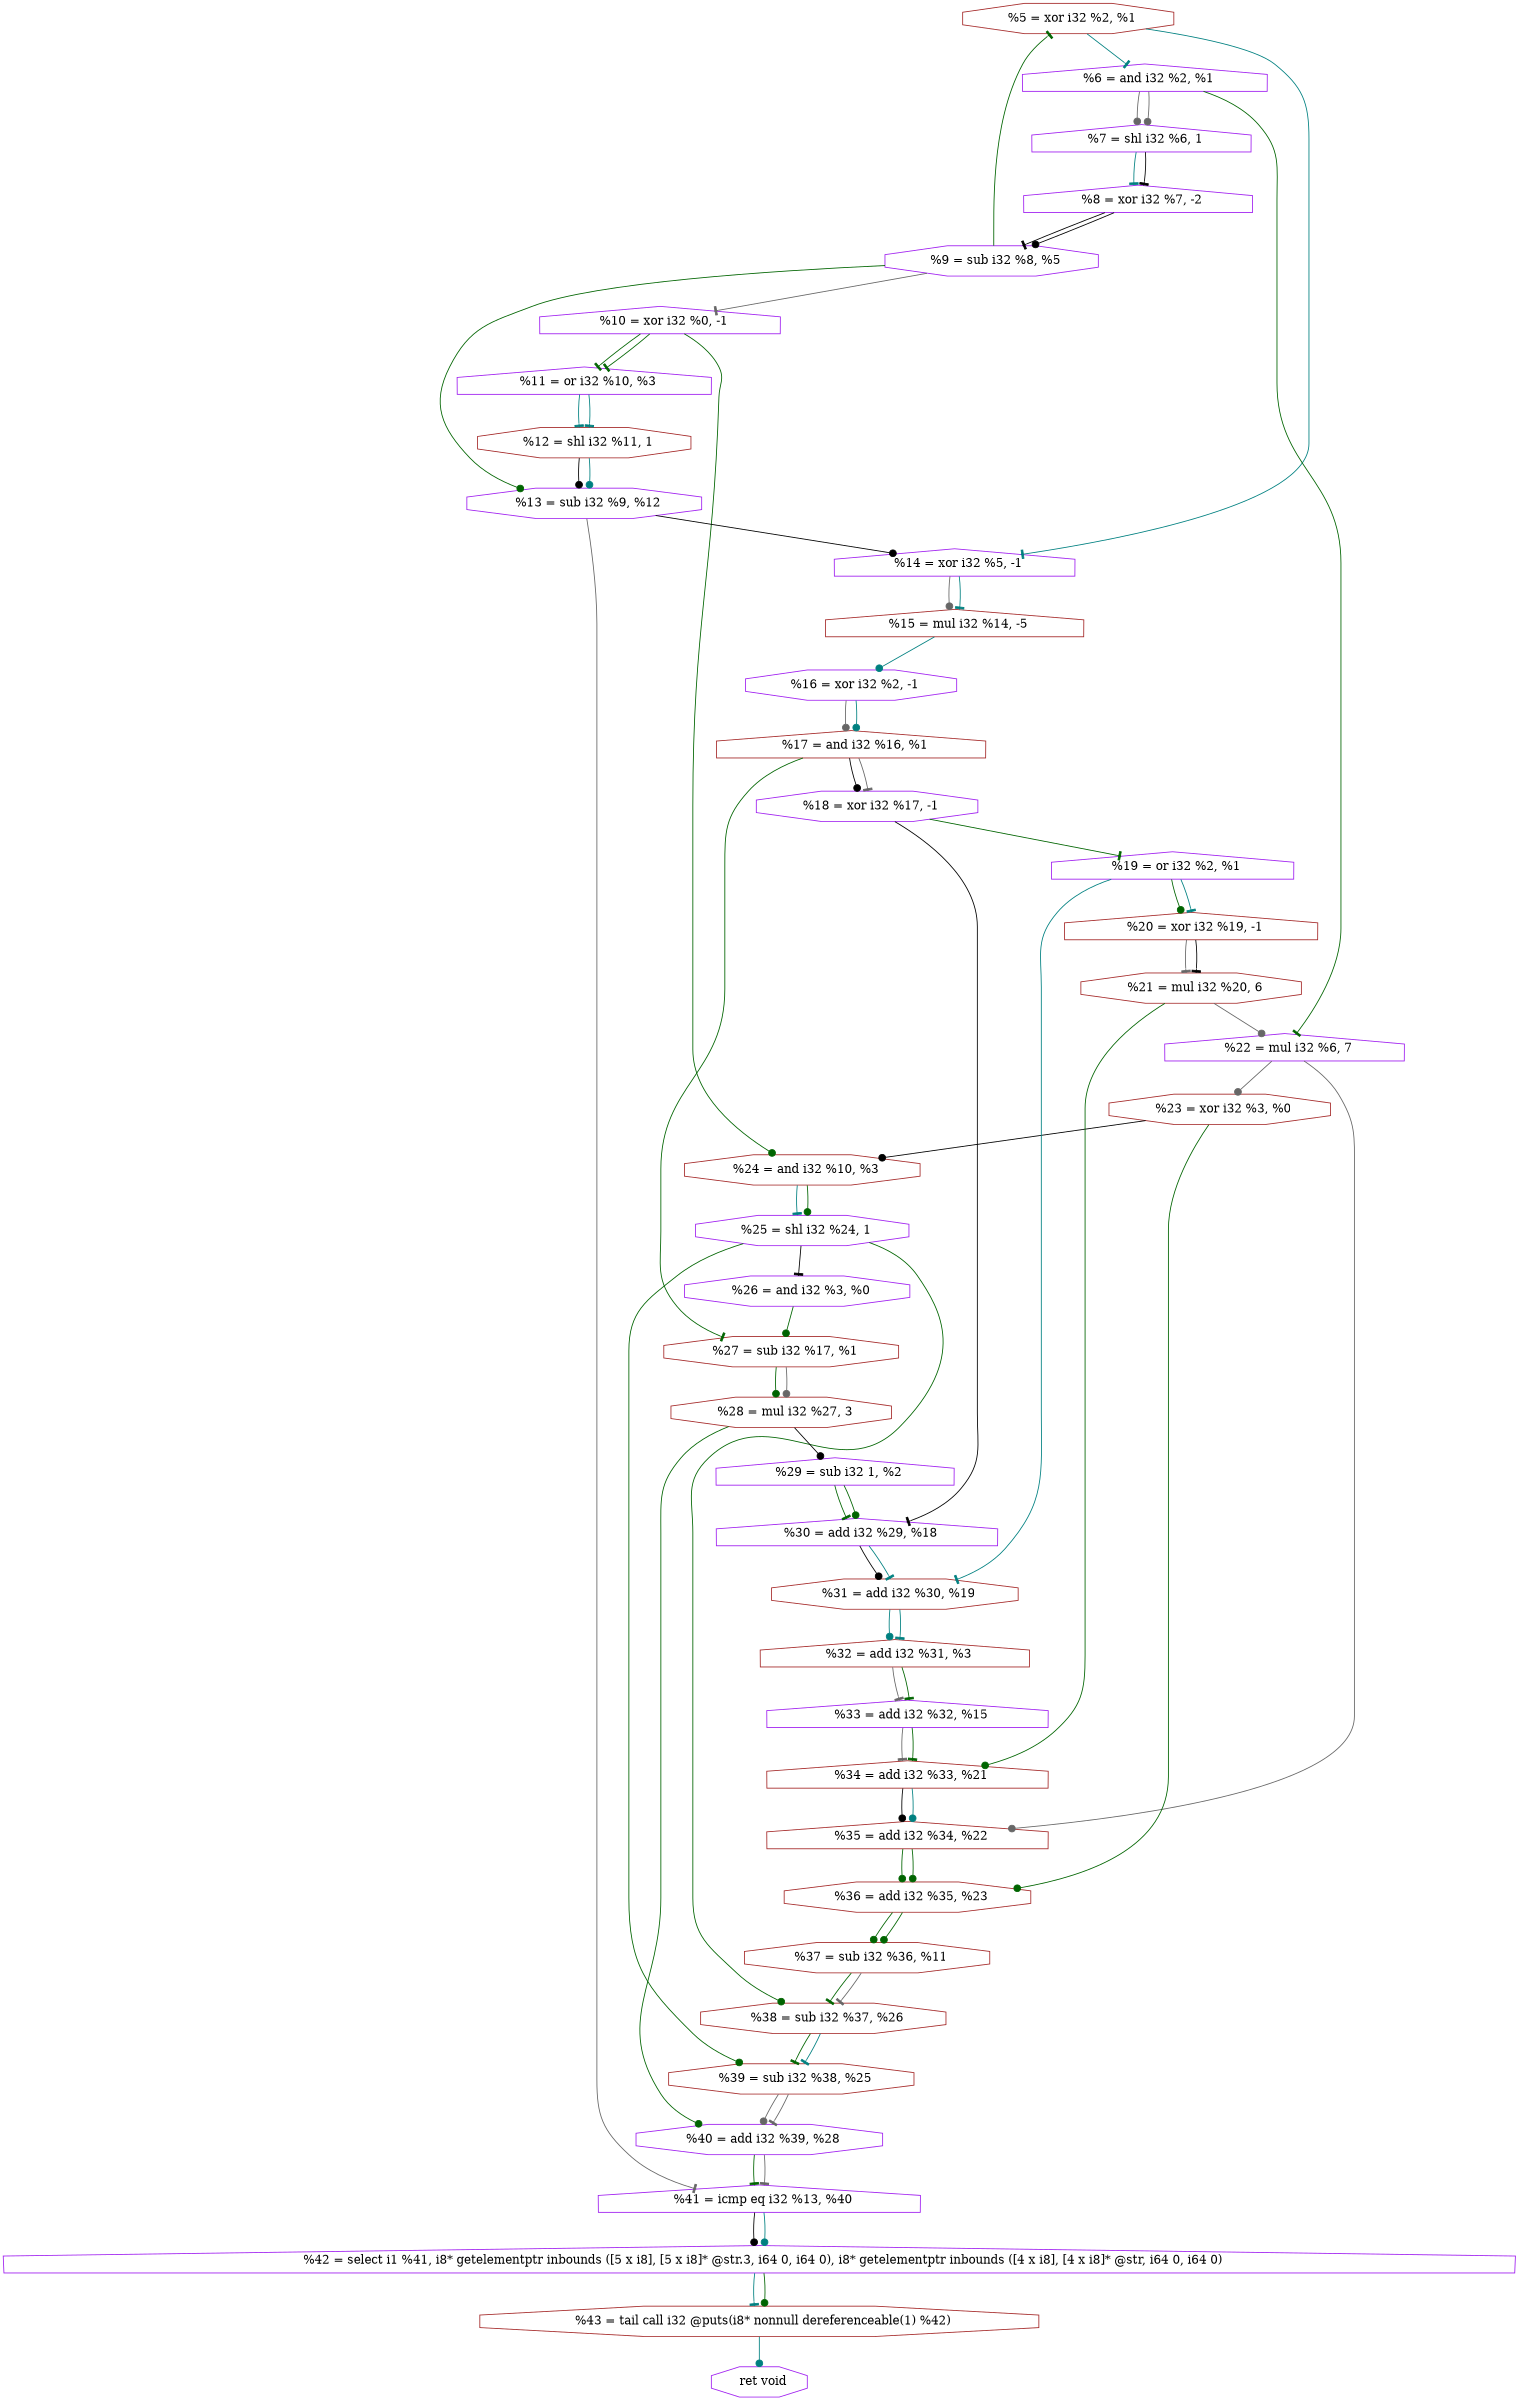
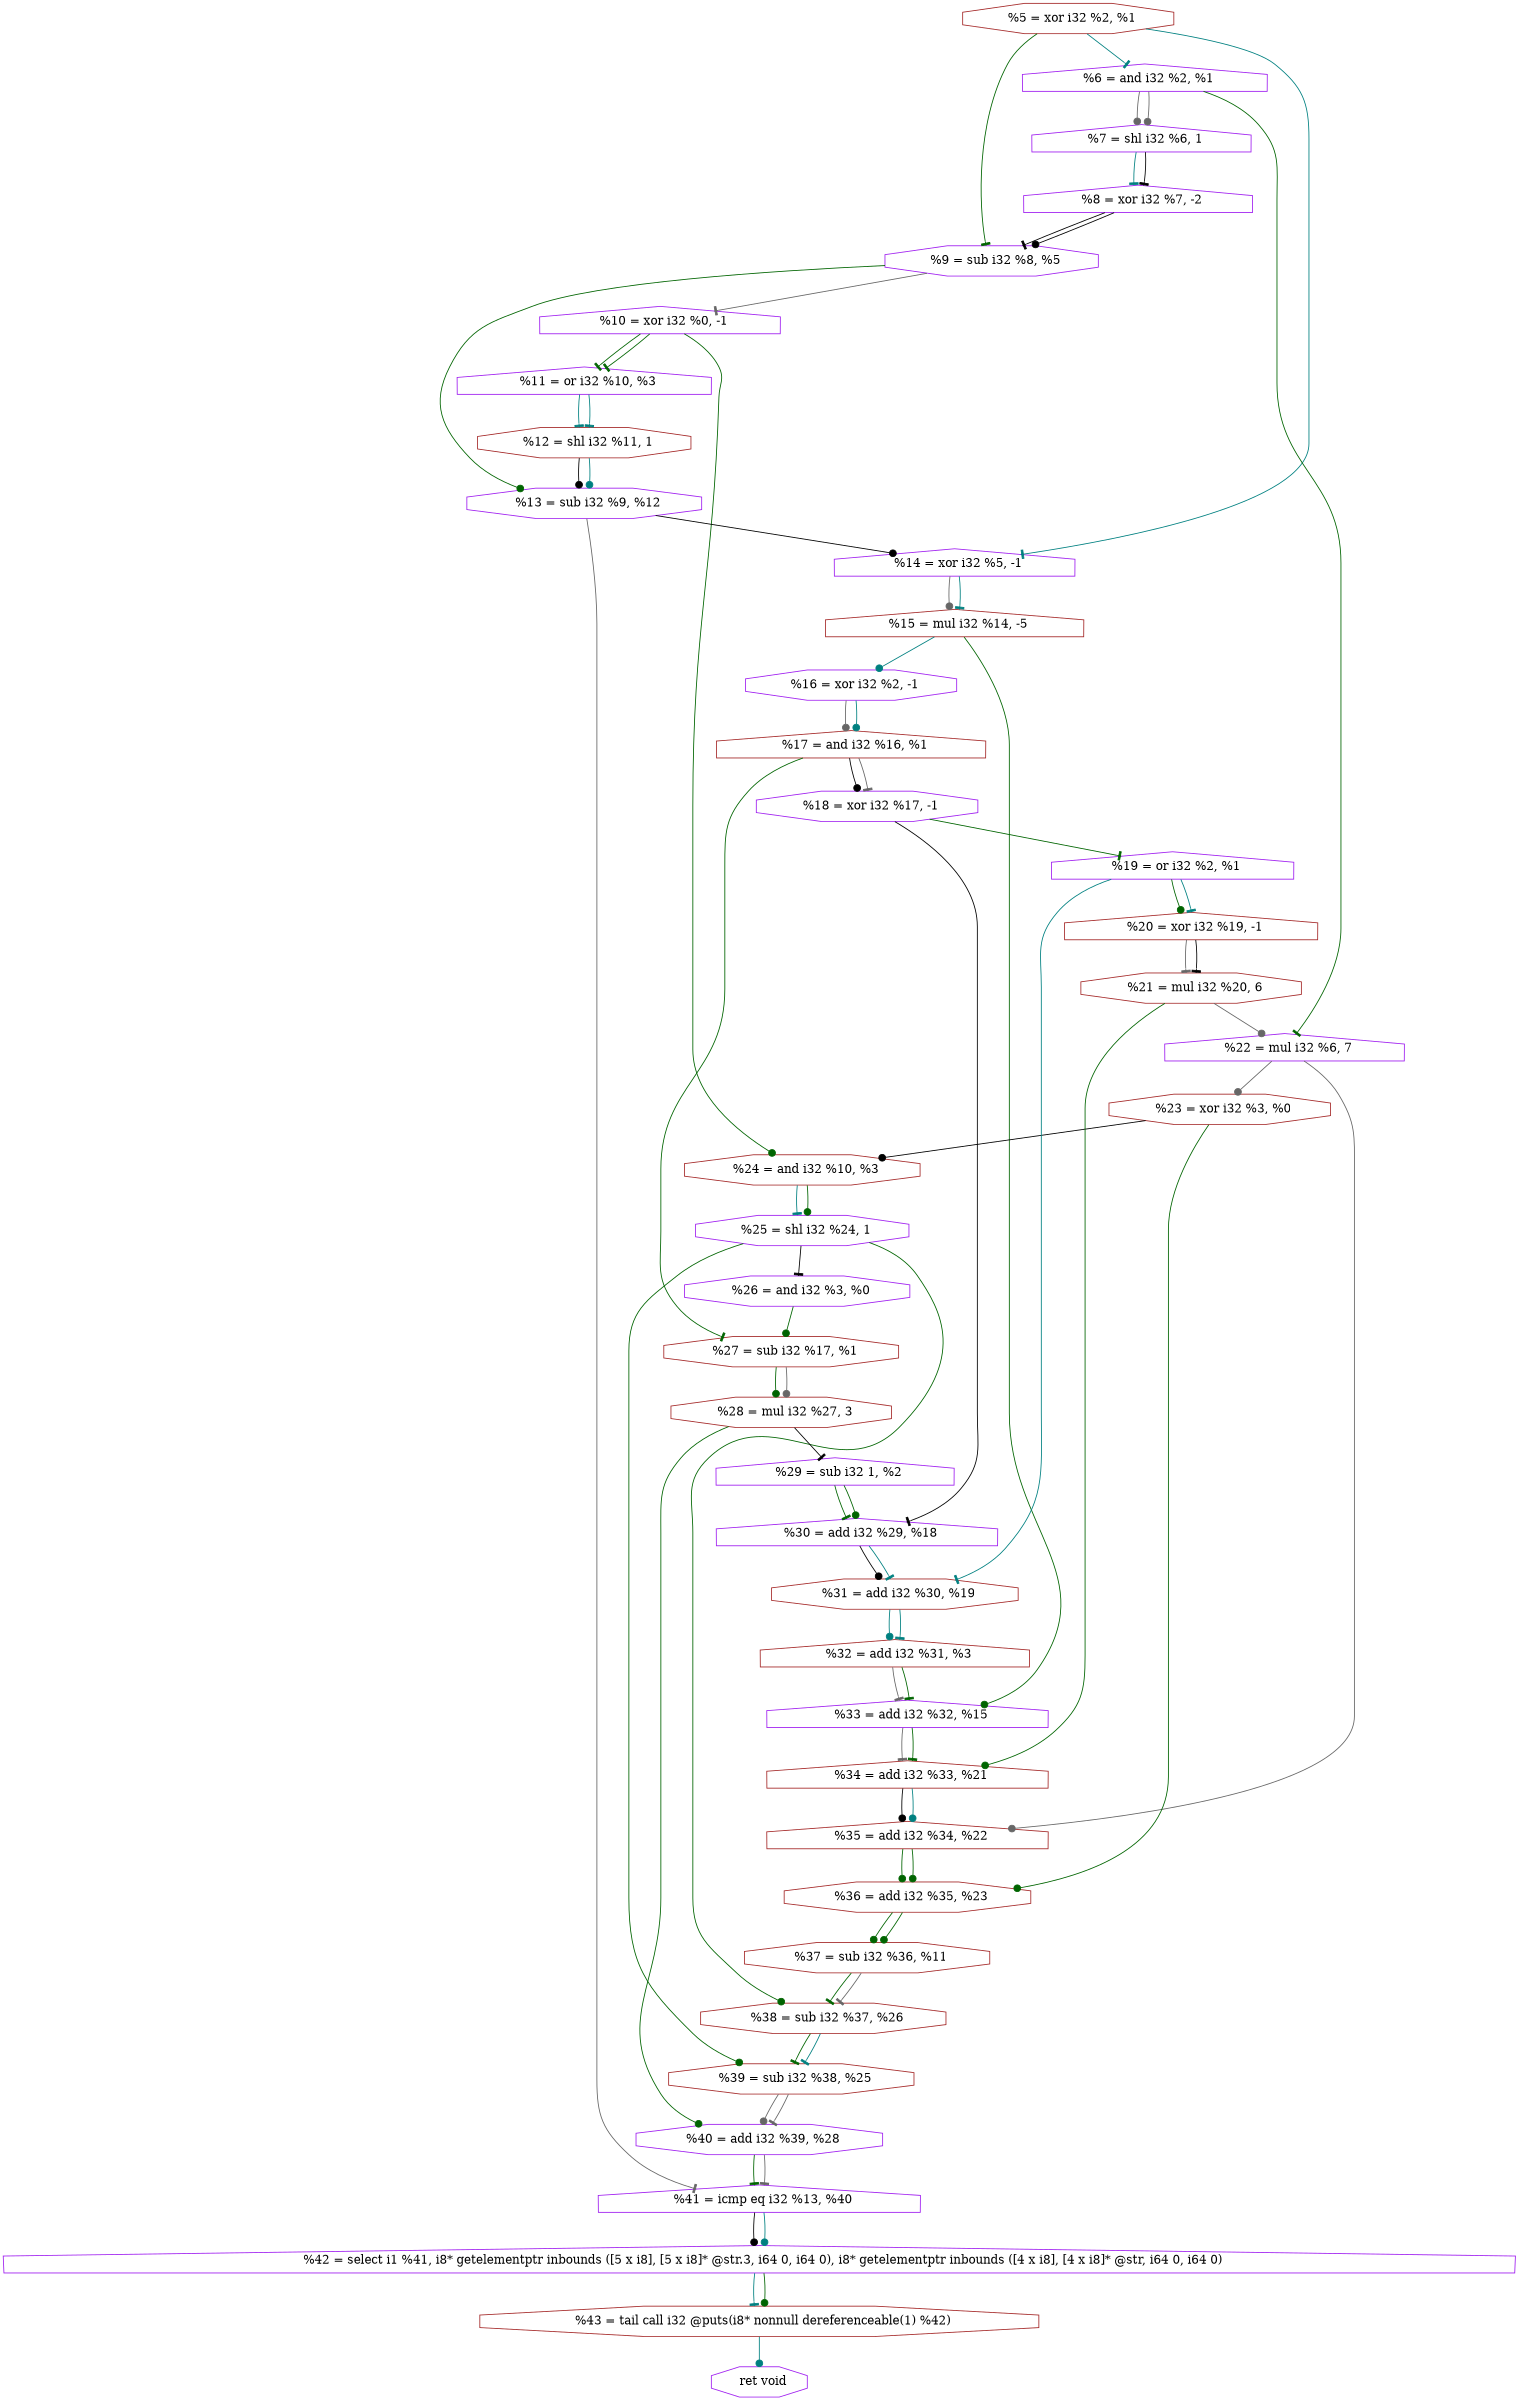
edge "%9 = sub i32 %8, %5" -> "%5 = xor i32 %2, %1": reversed
edge "%15 = mul i32 %14, -5" -> "%33 = add i32 %32, %15": added
edge "%28 = mul i32 %27, 3" -> "%29 = sub i32 1, %2": arrowhead dot -> tee
